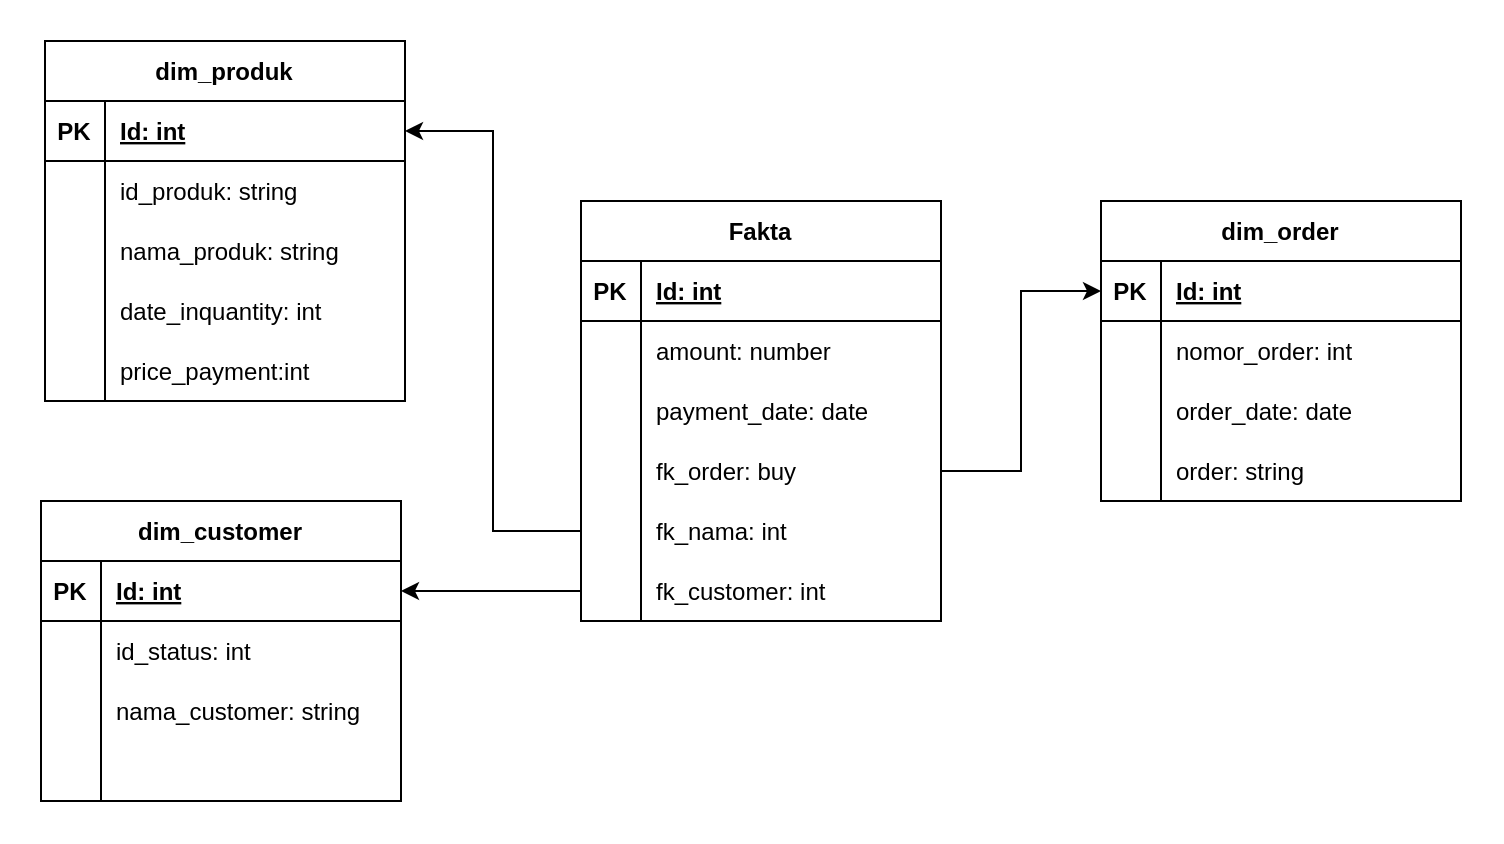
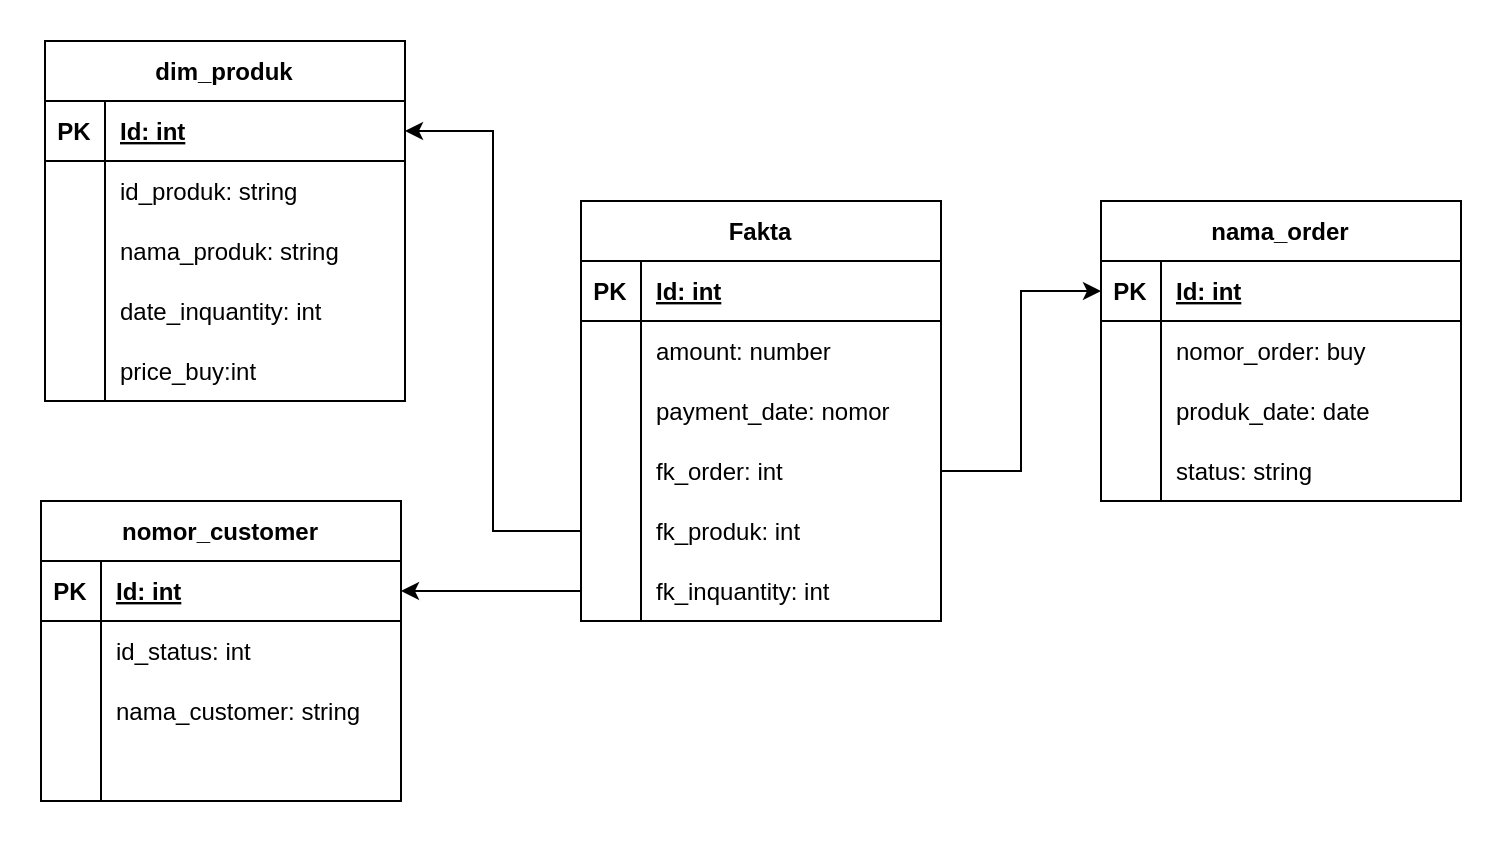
node "dim_order": label "dim_order" -> "nama_order"
node "nomor_order: int": label "nomor_order: int" -> "nomor_order: buy"
node "price_payment:int": label "price_payment:int" -> "price_buy:int"
node "payment_date: date": label "payment_date: date" -> "payment_date: nomor"
node "order_date: date": label "order_date: date" -> "produk_date: date"
node "fk_order: buy": label "fk_order: buy" -> "fk_order: int"
node "order: string": label "order: string" -> "status: string"
node "dim_customer": label "dim_customer" -> "nomor_customer"
node "fk_nama: int": label "fk_nama: int" -> "fk_produk: int"
node "fk_customer: int": label "fk_customer: int" -> "fk_inquantity: int"
